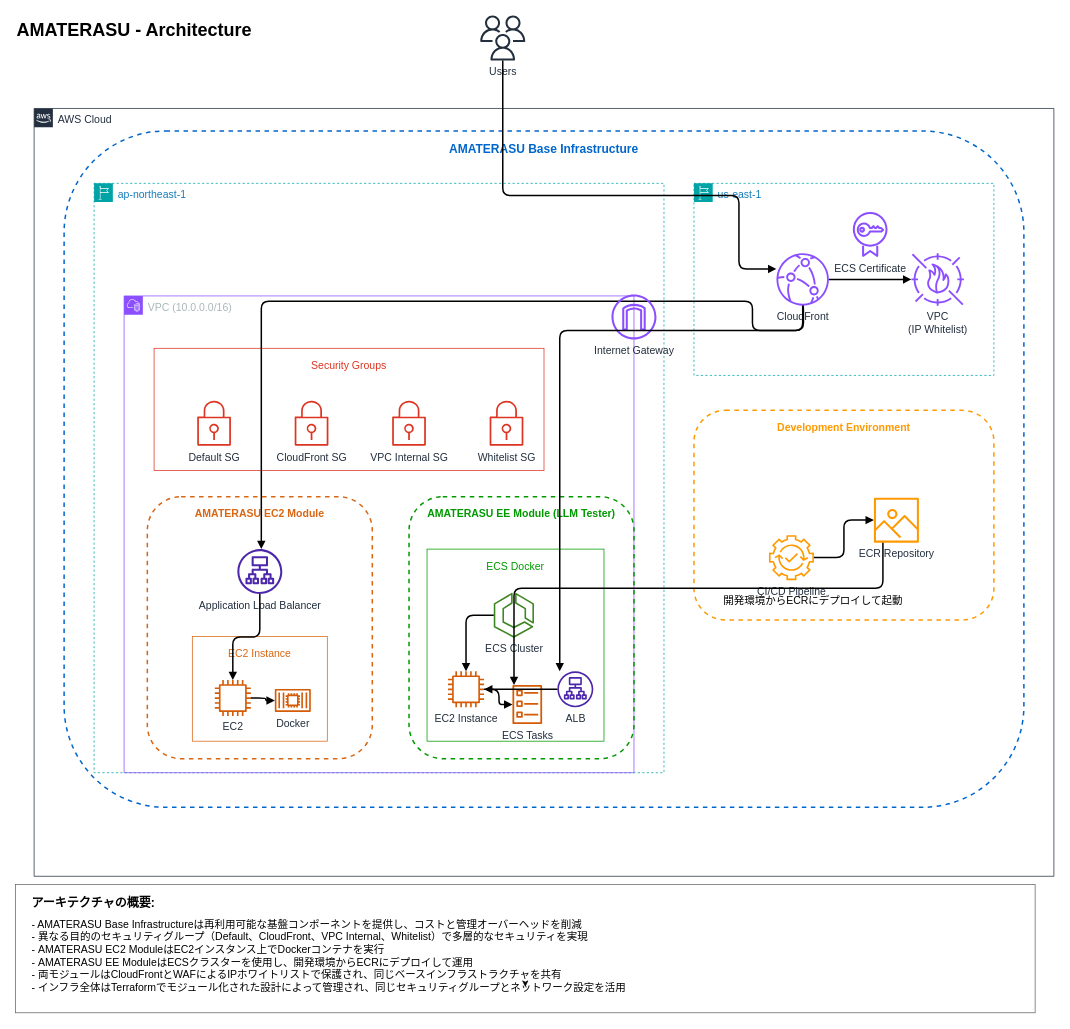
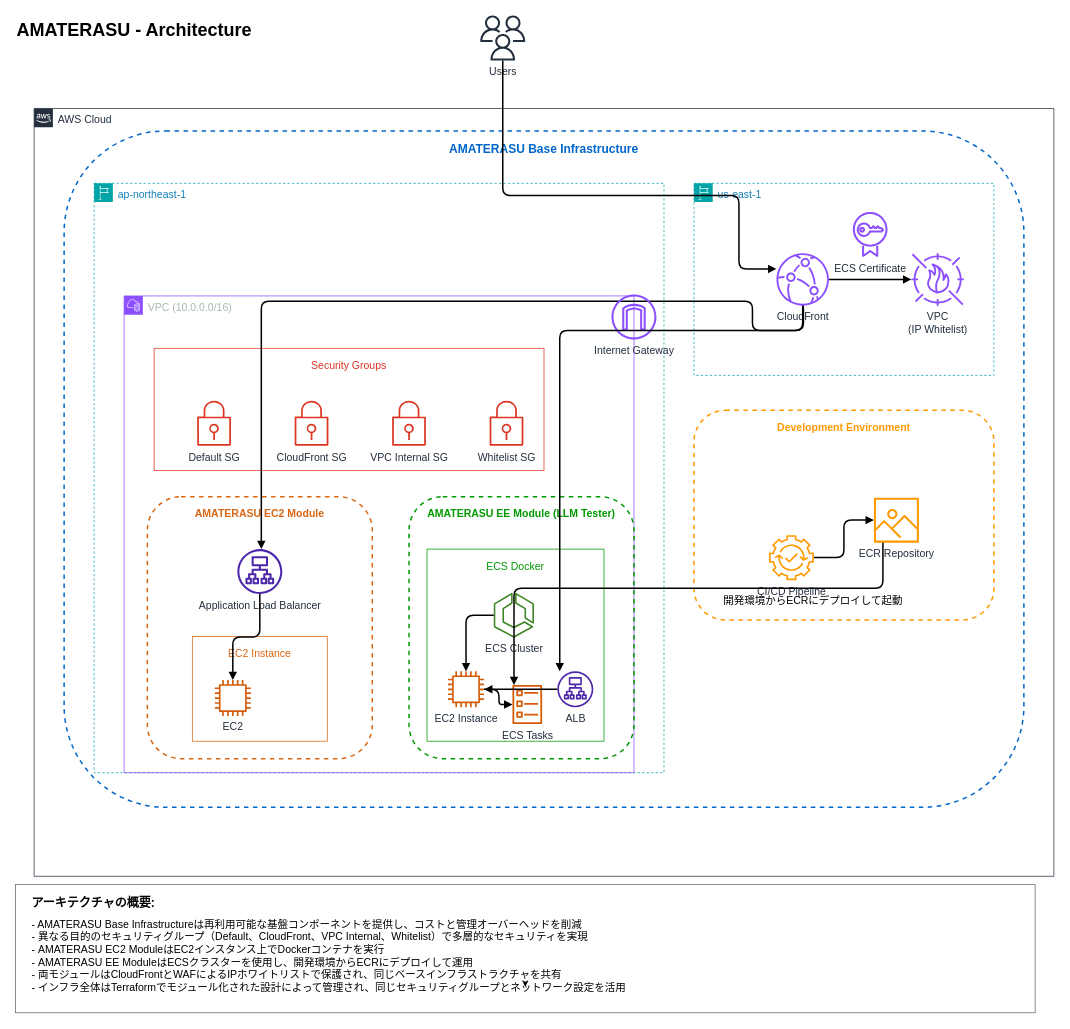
edge "EC2" -> "Docker": removed
node "Docker": removed
